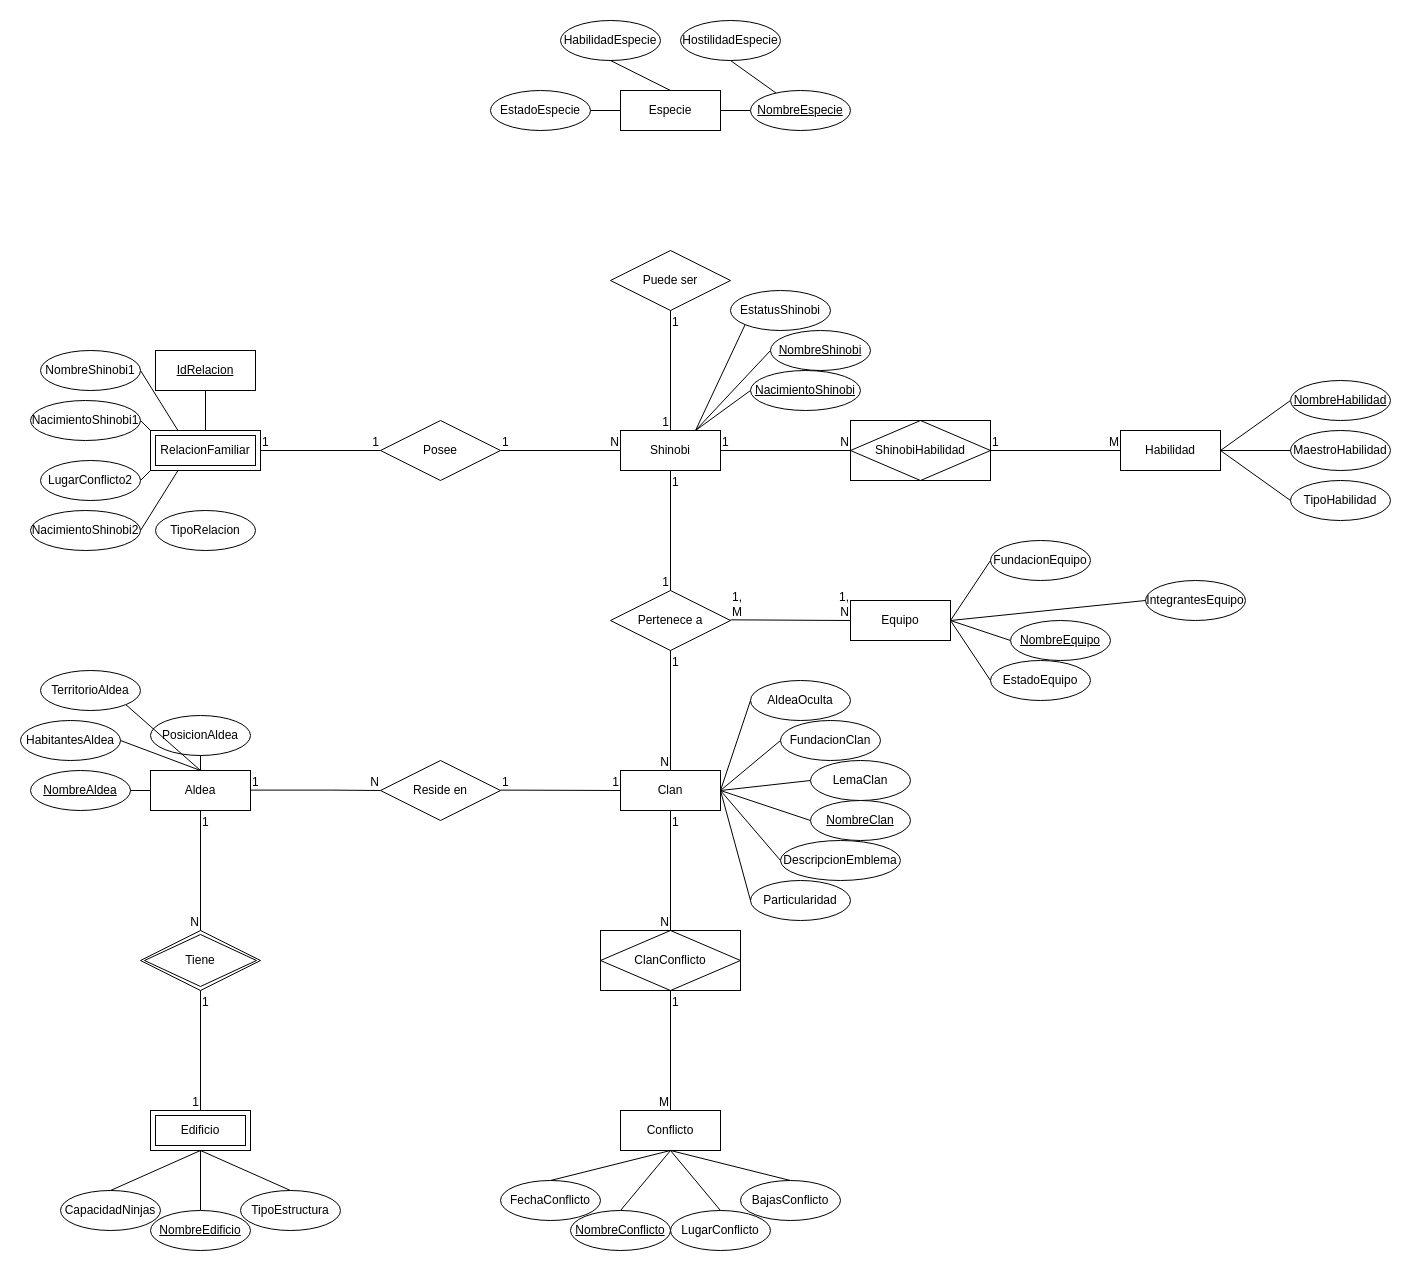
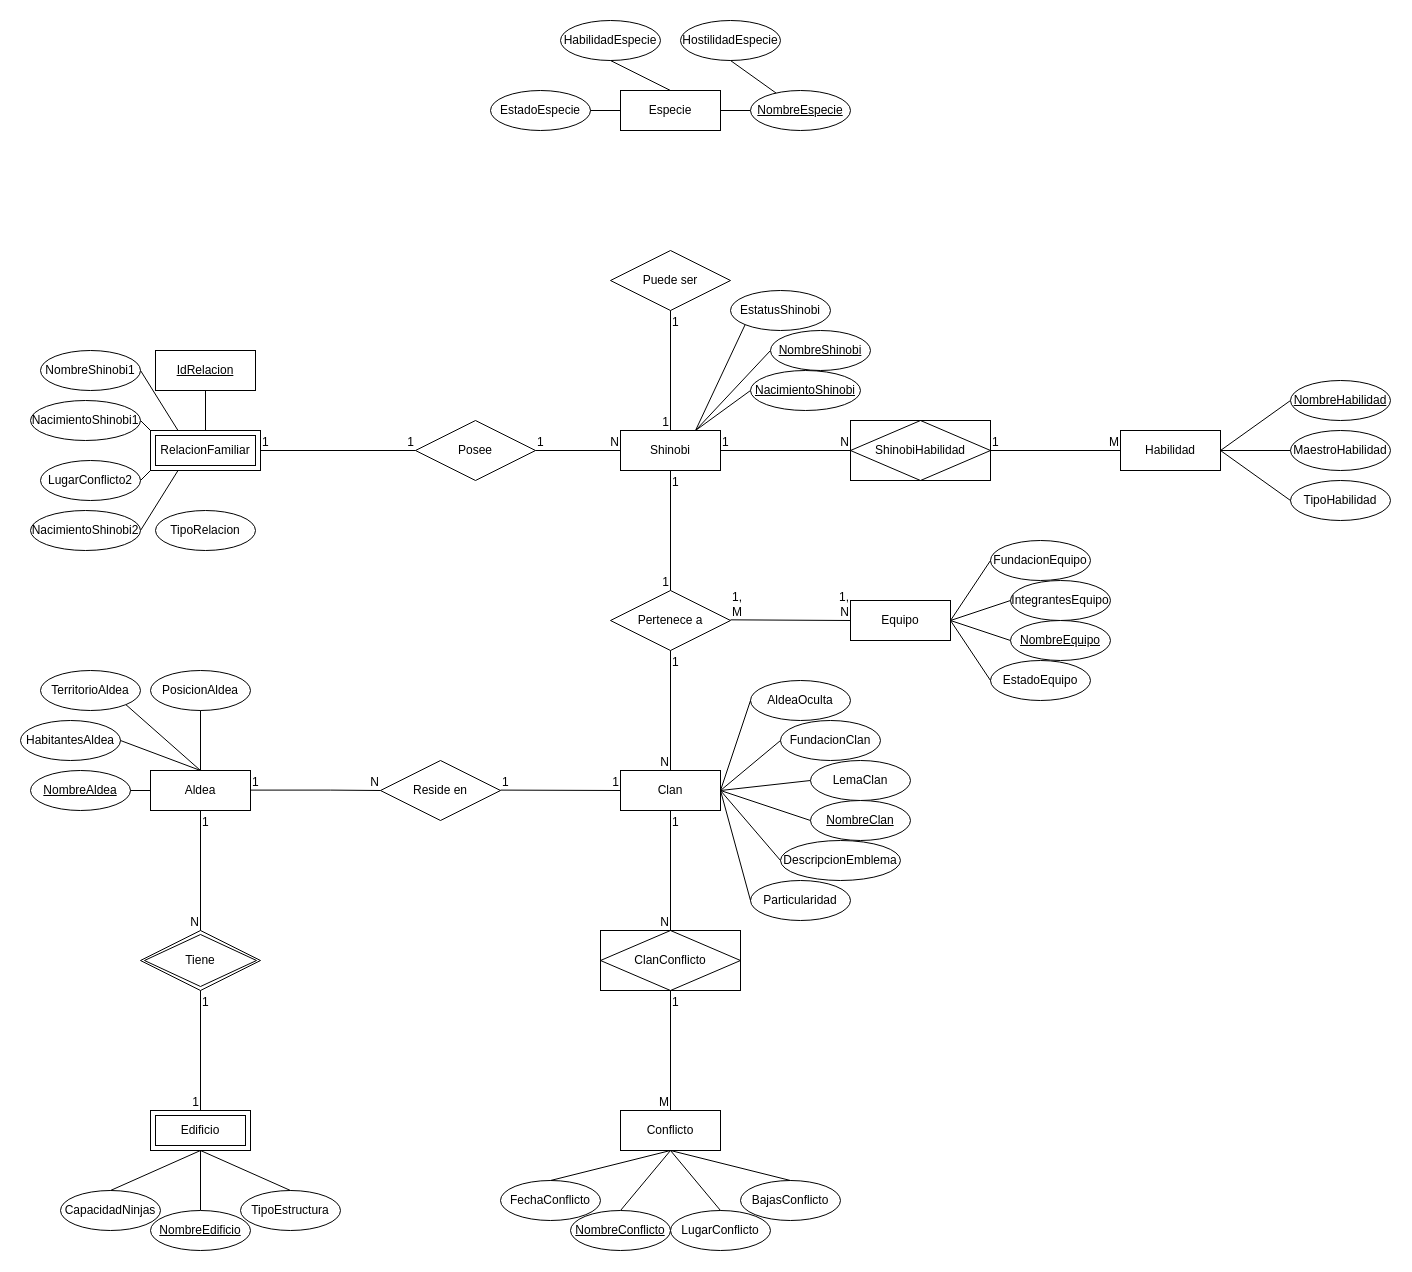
node "Posee": moved (441, 451) -> (476, 451)
node "IntegrantesEquipo": moved (1196, 601) -> (1061, 601)
node "PosicionAldea": moved (201, 736) -> (201, 691)
